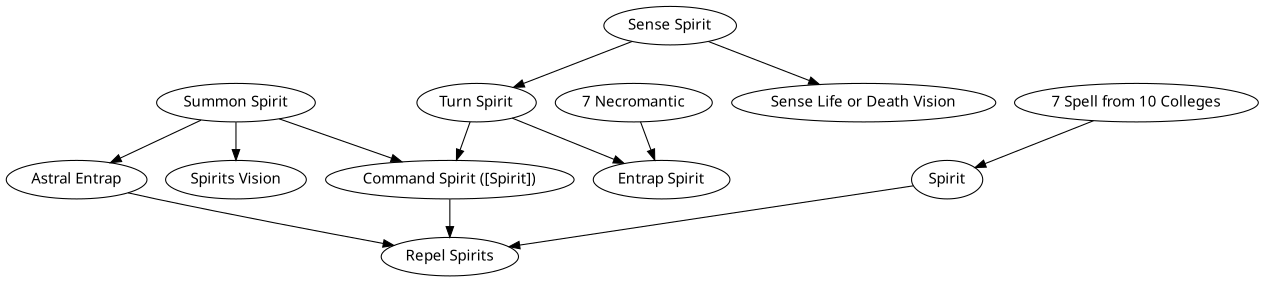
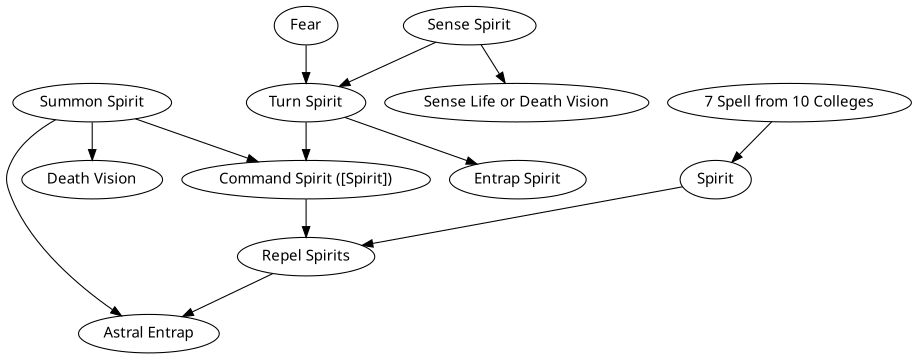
node "Fear": added
node "7 Necromantic": removed
node "Spirits Vision": label "Spirits Vision" -> "Death Vision"
edge "Astral Entrap" -> "Repel Spirits": reversed
